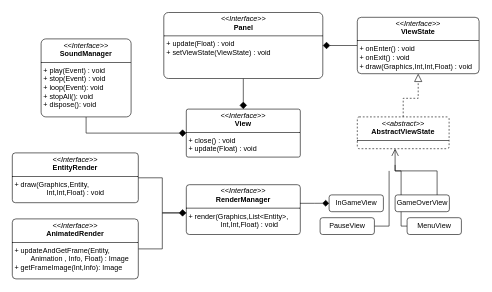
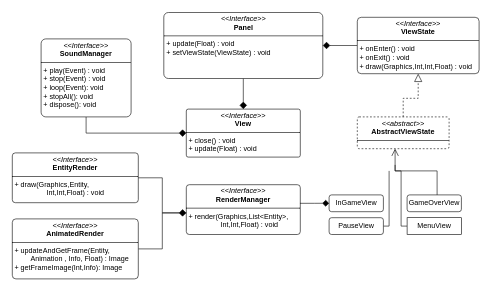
node "GameOverView": moved (422, 203) -> (434, 203)
node "PauseView": moved (347, 226) -> (356, 226)
node "MenuView": shape rounded rectangle -> rectangle
